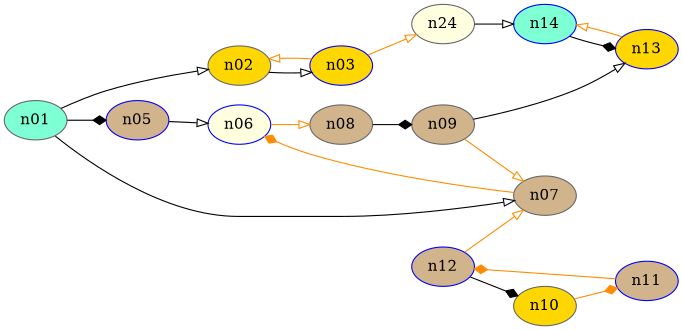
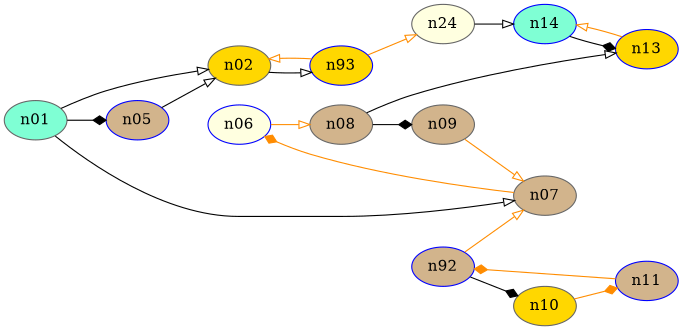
node "n03": label "n03" -> "n93"
edge "n09" -> "n13": now "n08" -> "n13"
edge "n05" -> "n06": now "n05" -> "n02"
node "n12": label "n12" -> "n92"
